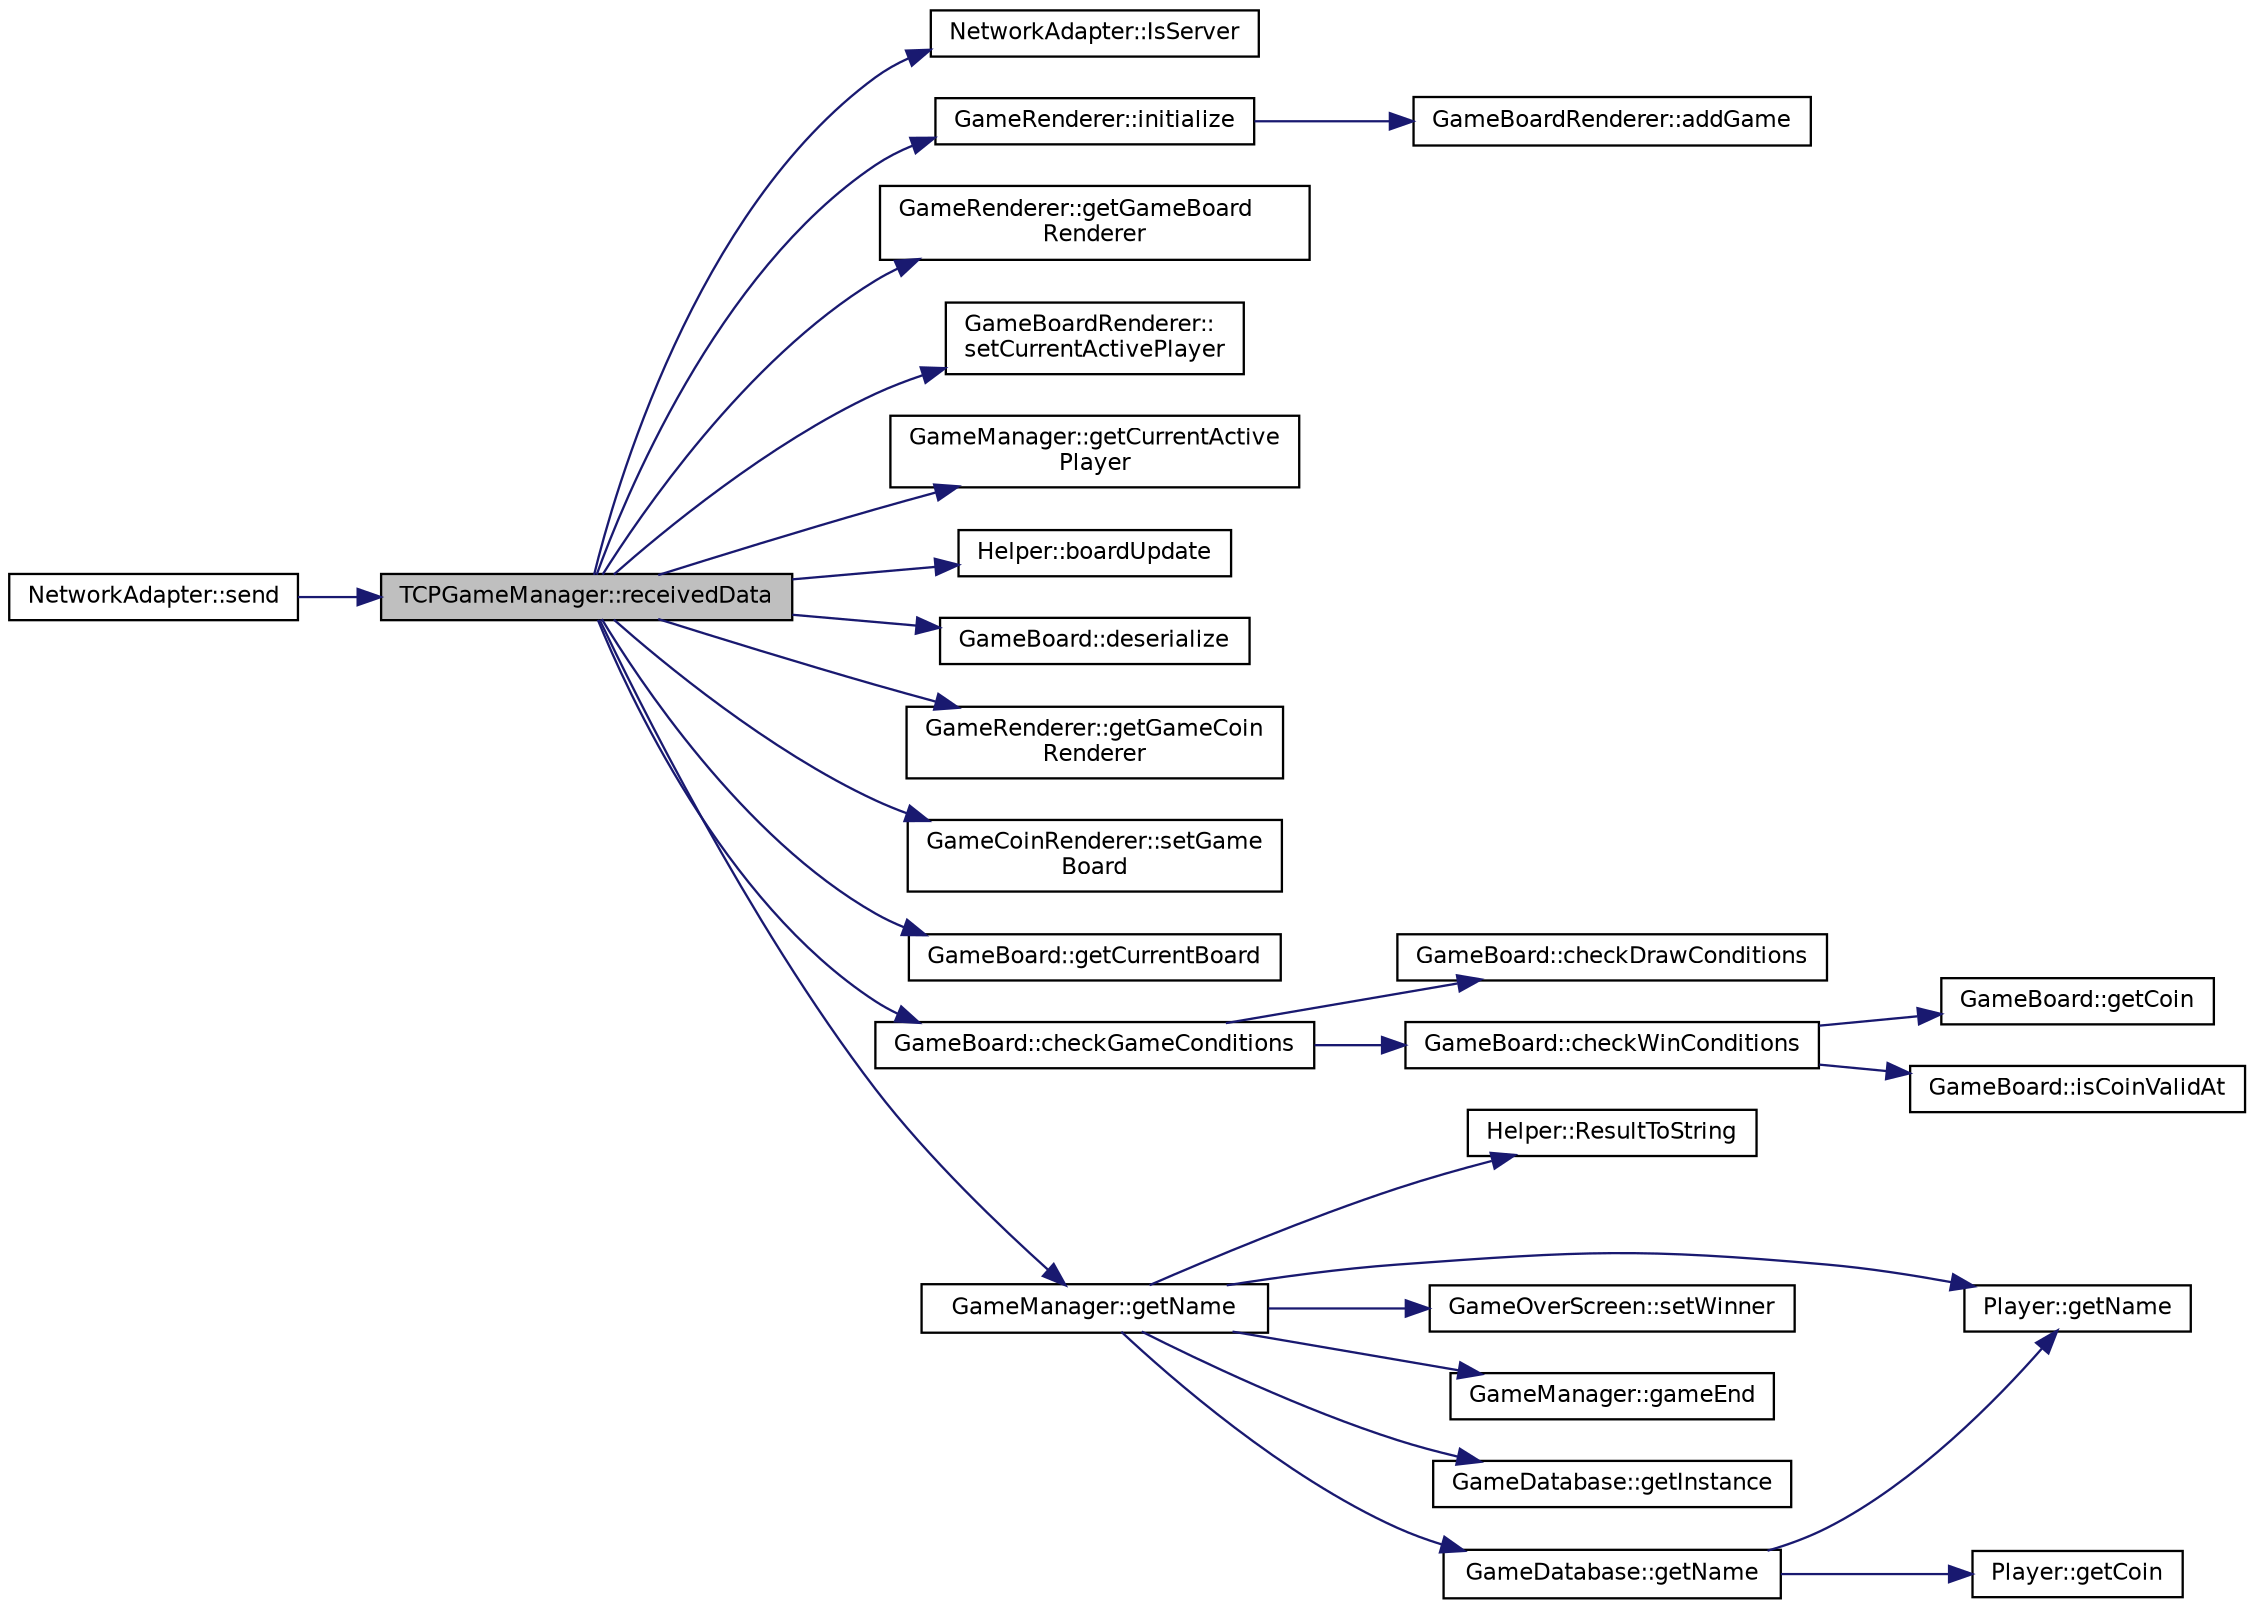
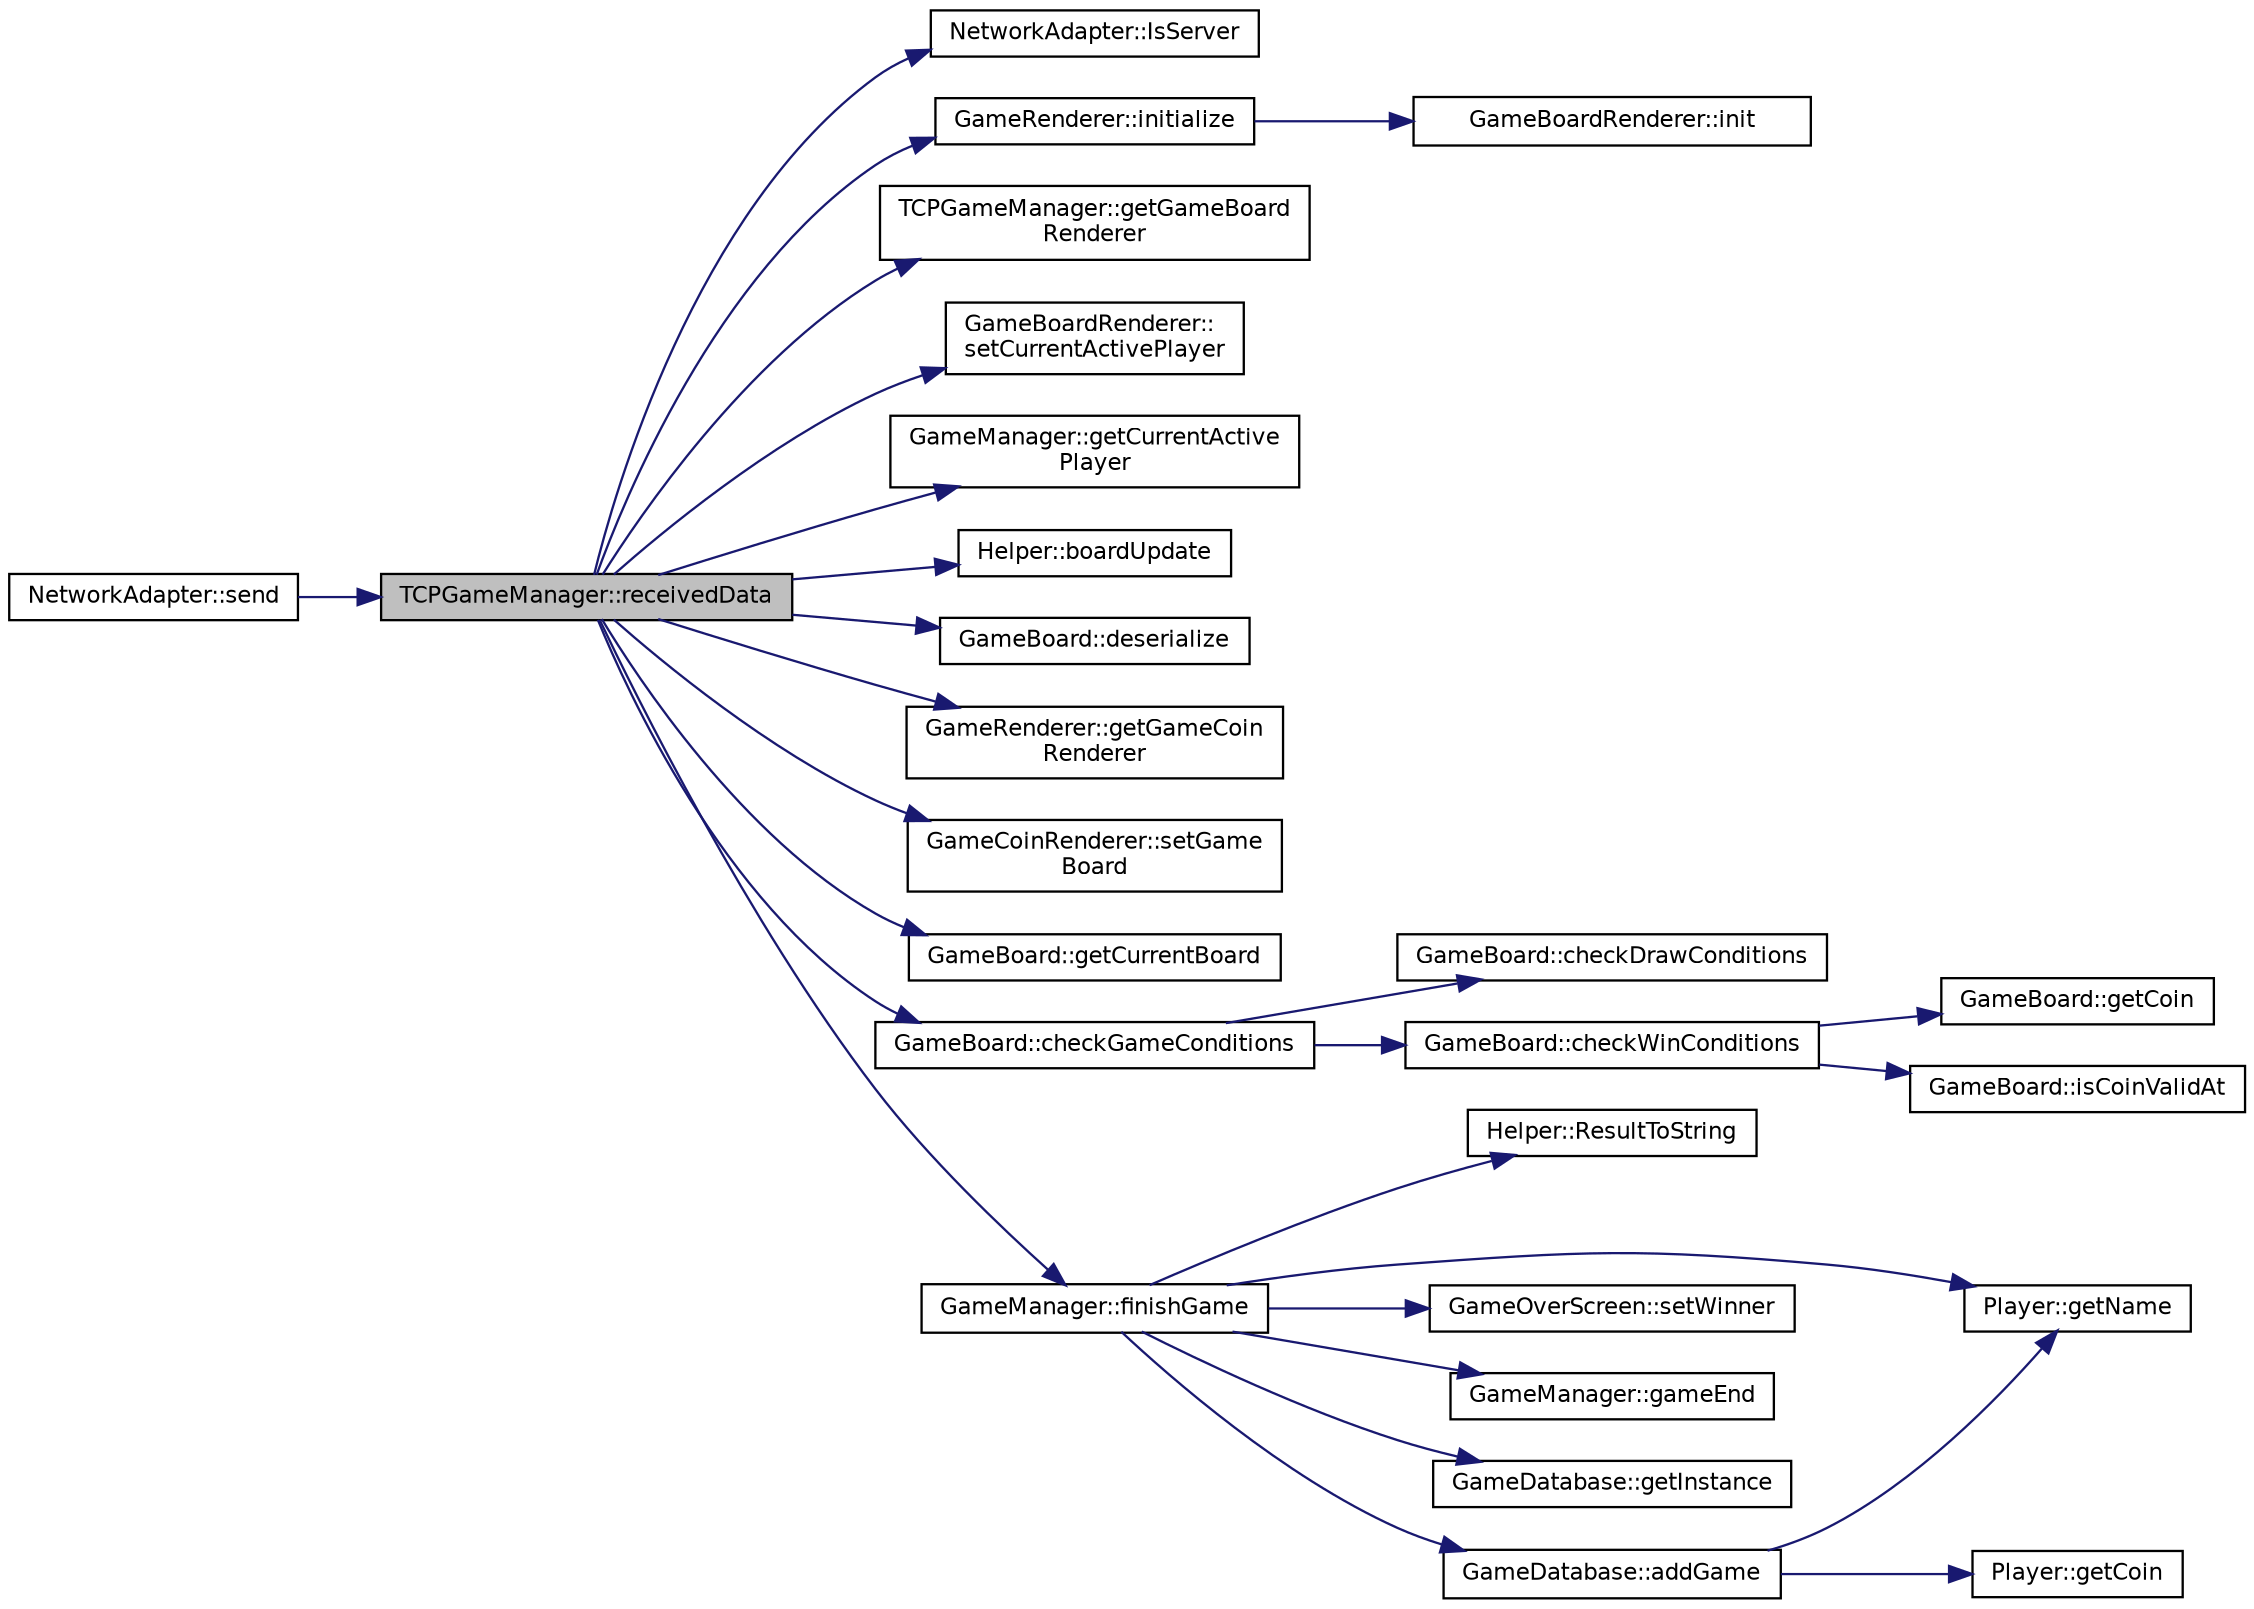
node "GameBoardRenderer::addGame": label "GameBoardRenderer::addGame" -> "GameBoardRenderer::init"
node "GameRenderer::getGameBoard Renderer": label "GameRenderer::getGameBoard Renderer" -> "TCPGameManager::getGameBoard Renderer"
node "GameManager::getName": label "GameManager::getName" -> "GameManager::finishGame"
node "GameDatabase::getName": label "GameDatabase::getName" -> "GameDatabase::addGame"
